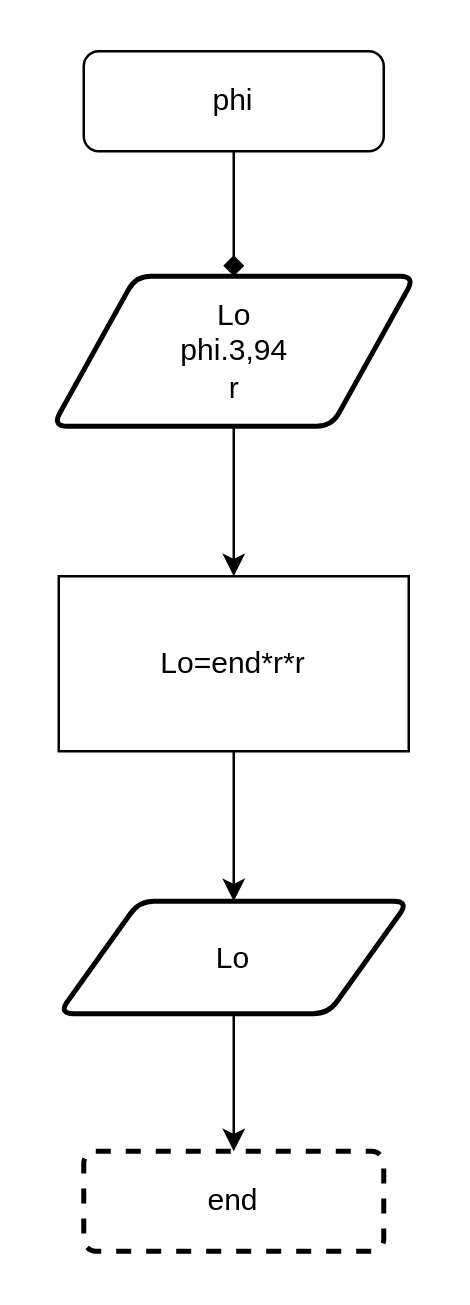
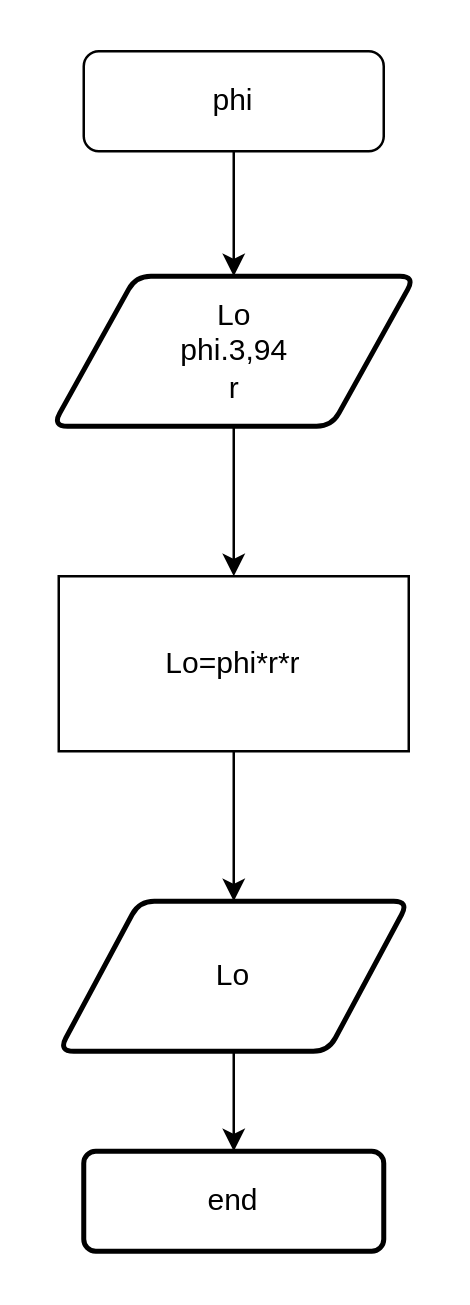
edge "phi" -> "Lo phi.3,94 r": arrowhead diamond -> classic
node "Lo=end*r*r": label "Lo=end*r*r" -> "Lo=phi*r*r"
node "Lo": size 350x113 -> 350x150
node "end": style dashed -> solid
